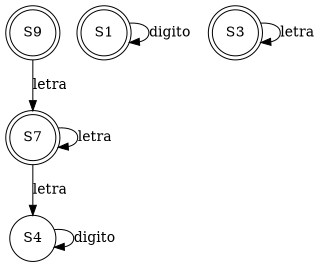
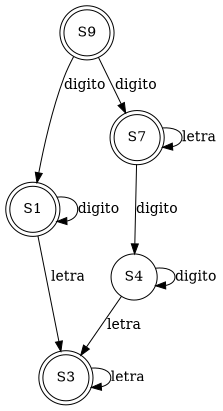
edge "S9" -> "S7": label "letra" -> "digito"
edge "S9" -> "S1": added, label "digito"
edge "S7" -> "S4": label "letra" -> "digito"
edge "S1" -> "S3": added, label "letra"
edge "S4" -> "S3": added, label "letra"
